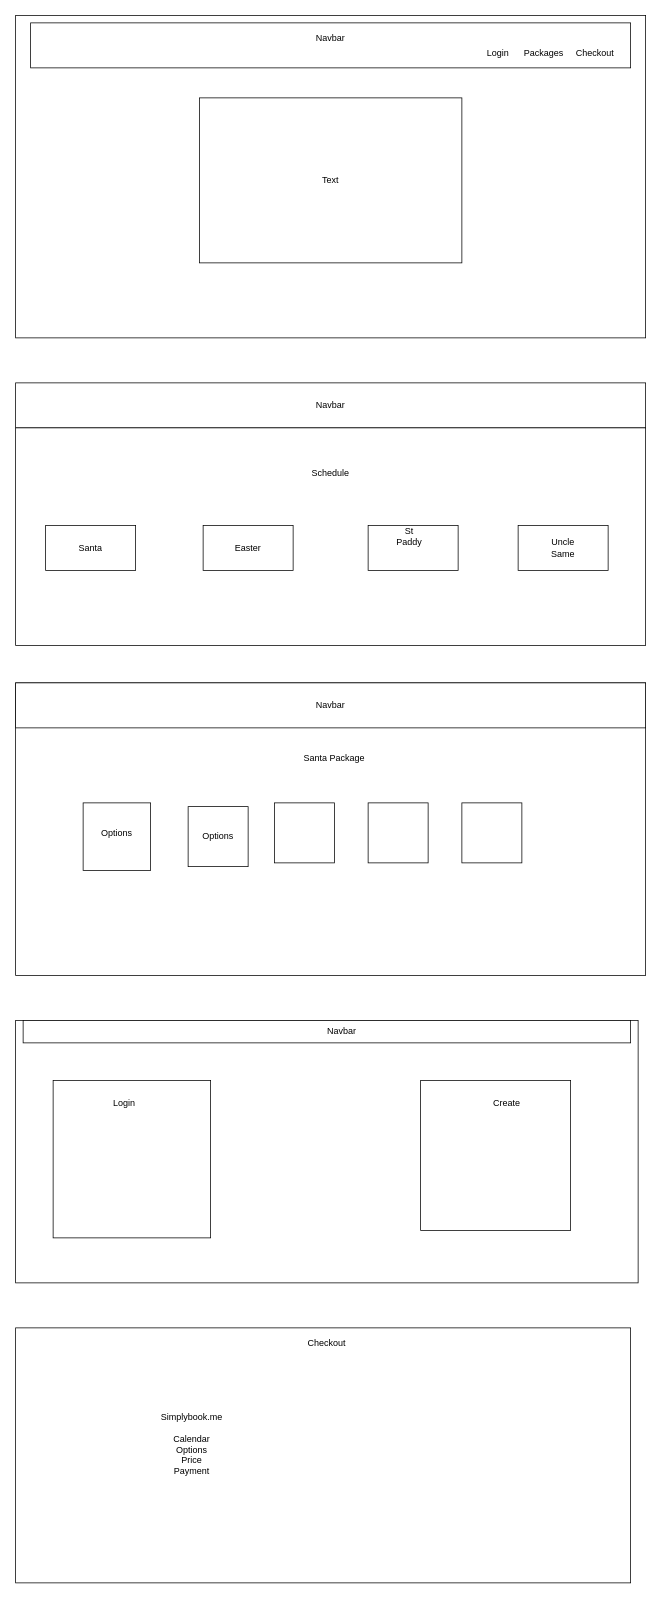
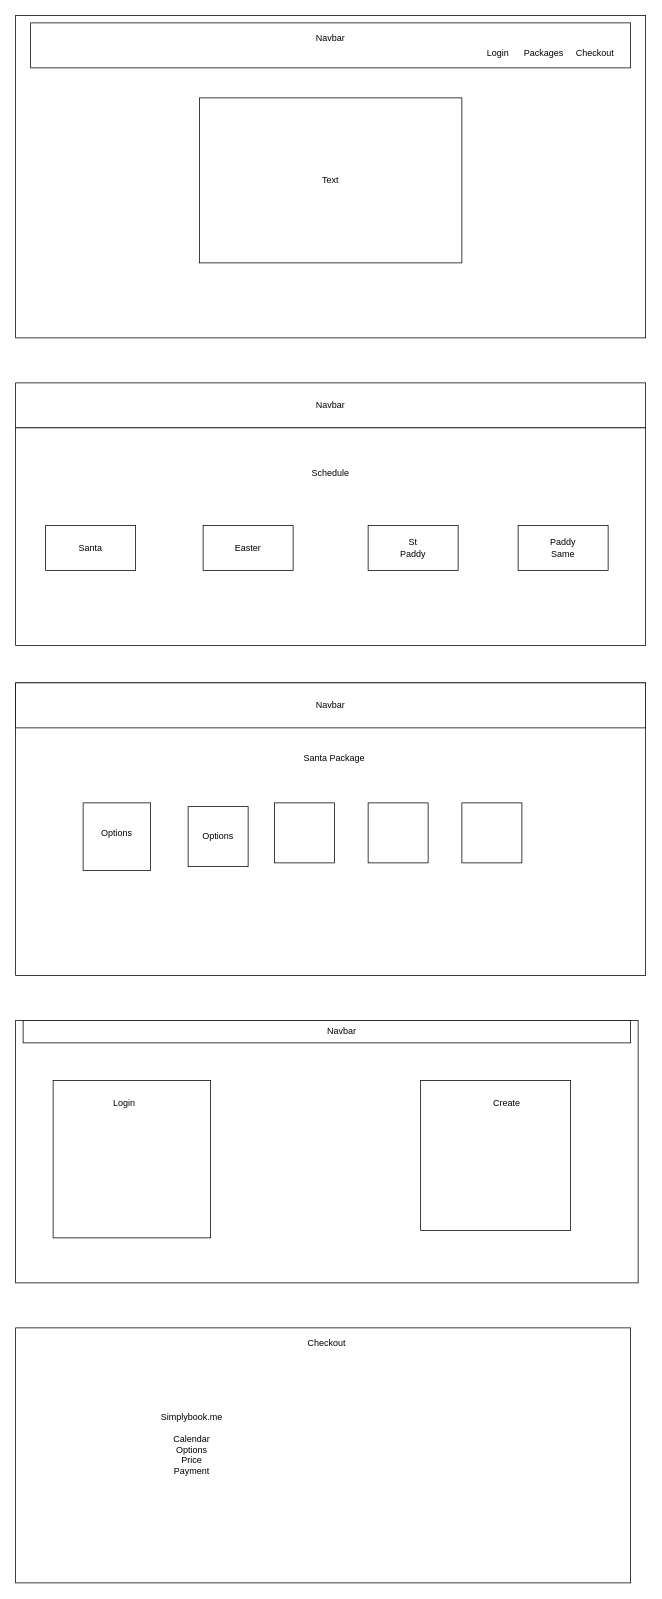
node "St Paddy": moved (409, 537) -> (413, 548)
node "Uncle Same": label "Uncle Same" -> "Paddy Same"
